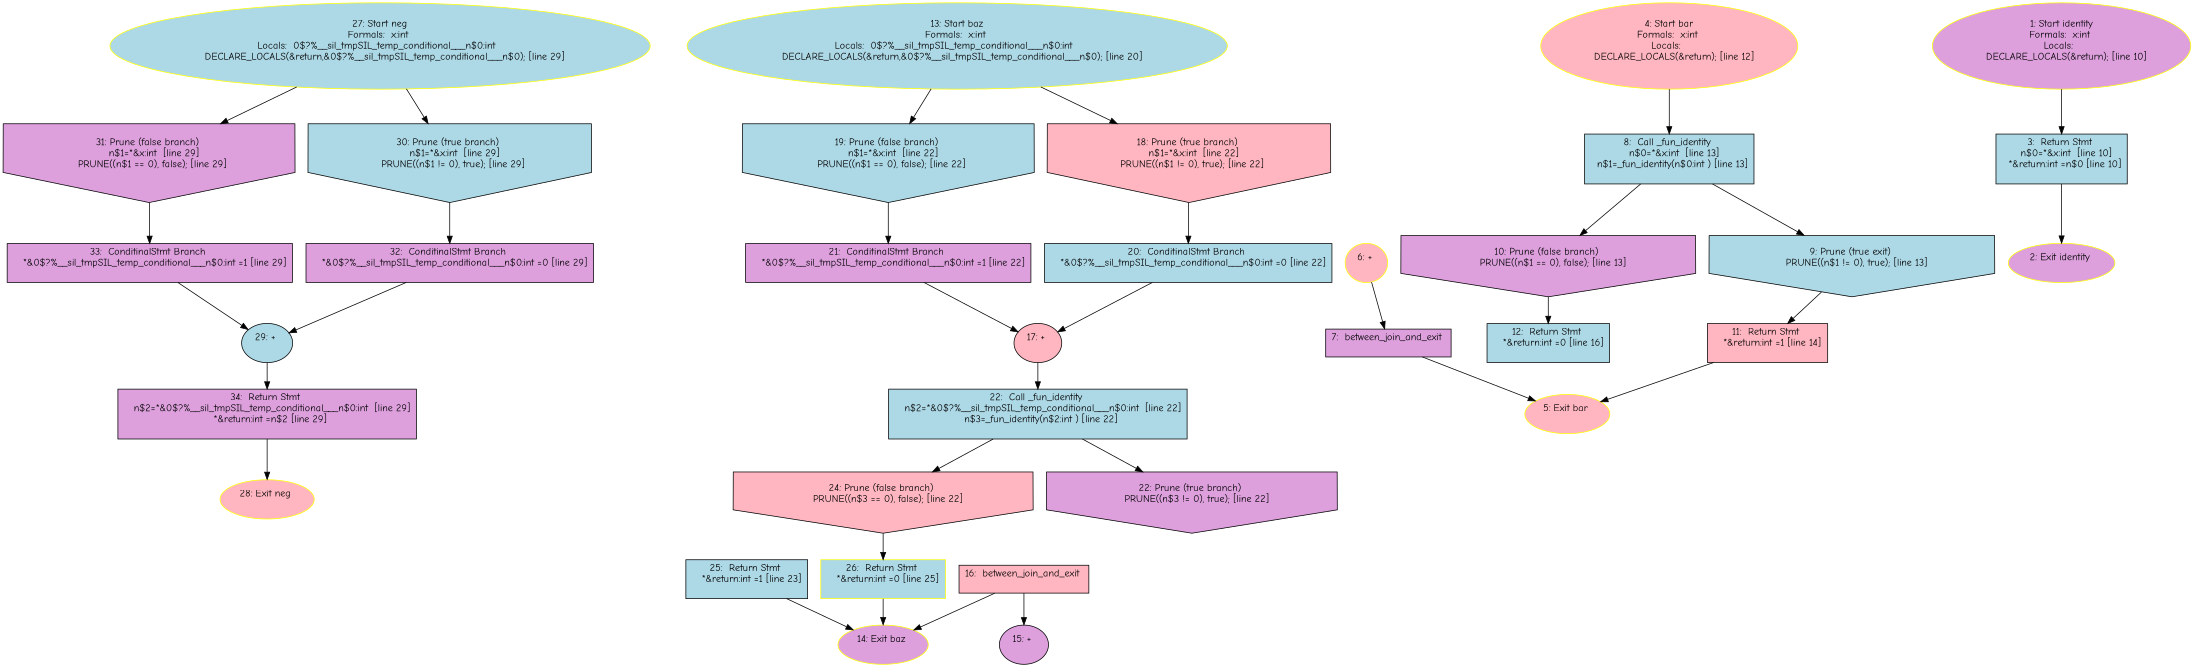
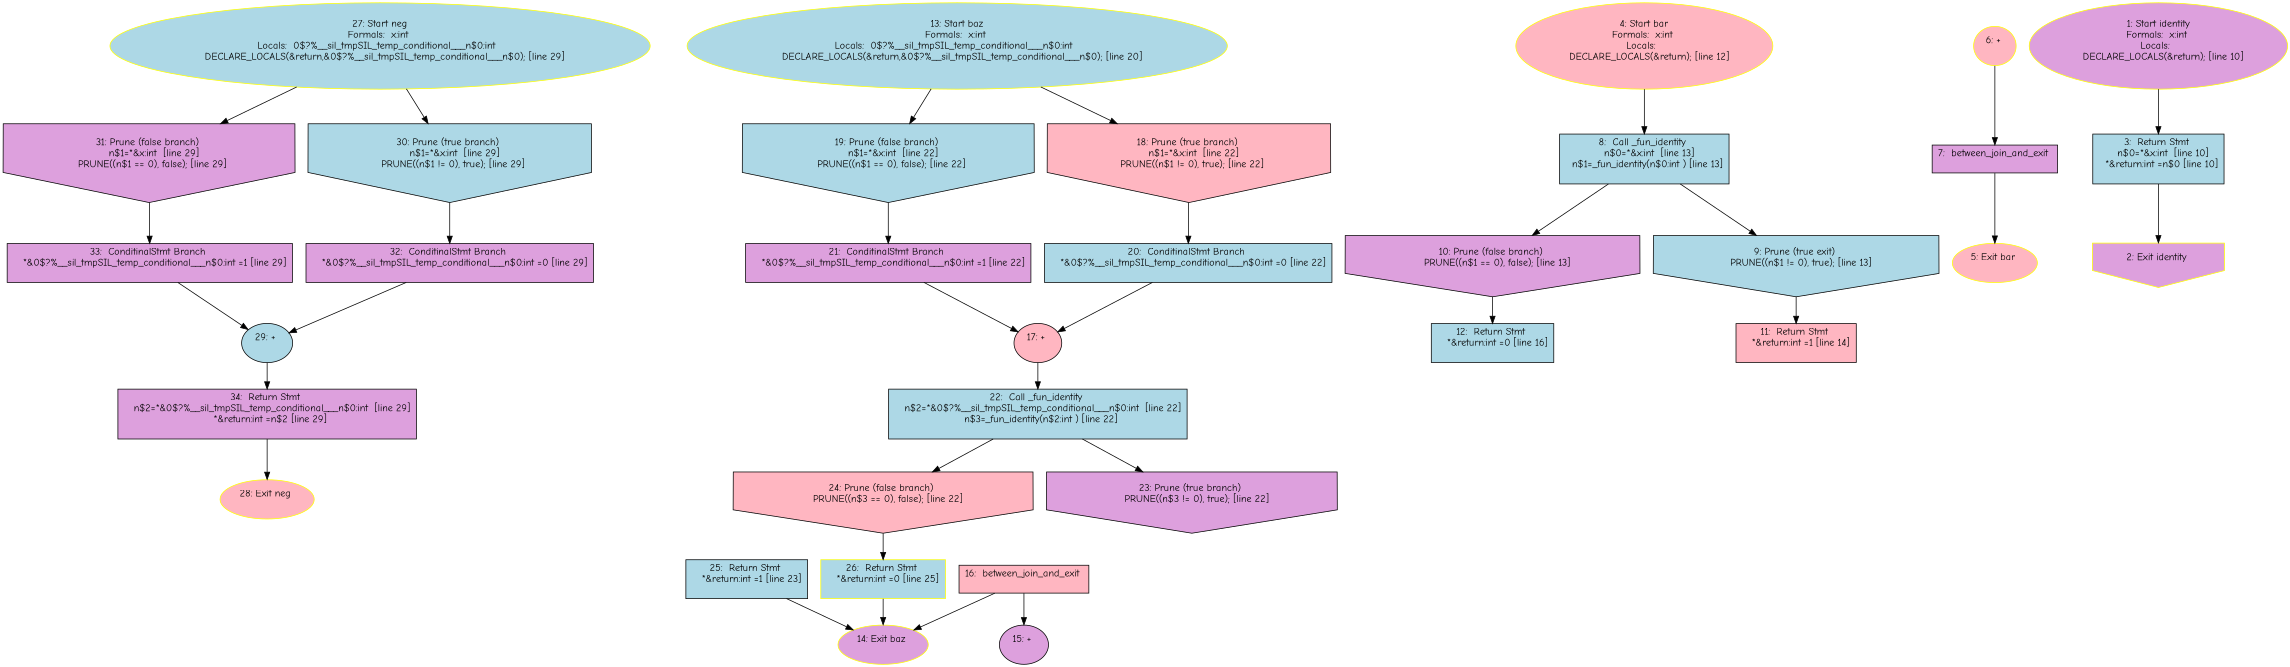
node "2: Exit identity": shape ellipse -> invhouse
edge "11:  Return Stmt *&return:int =1 [line 14]" -> "5: Exit bar": removed
node "22: Prune (true branch) PRUNE((n$3 != 0), true); [line 22]": label "22: Prune (true branch) PRUNE((n$3 != 0), true); [line 22]" -> "23: Prune (true branch) PRUNE((n$3 != 0), true); [line 22]"
